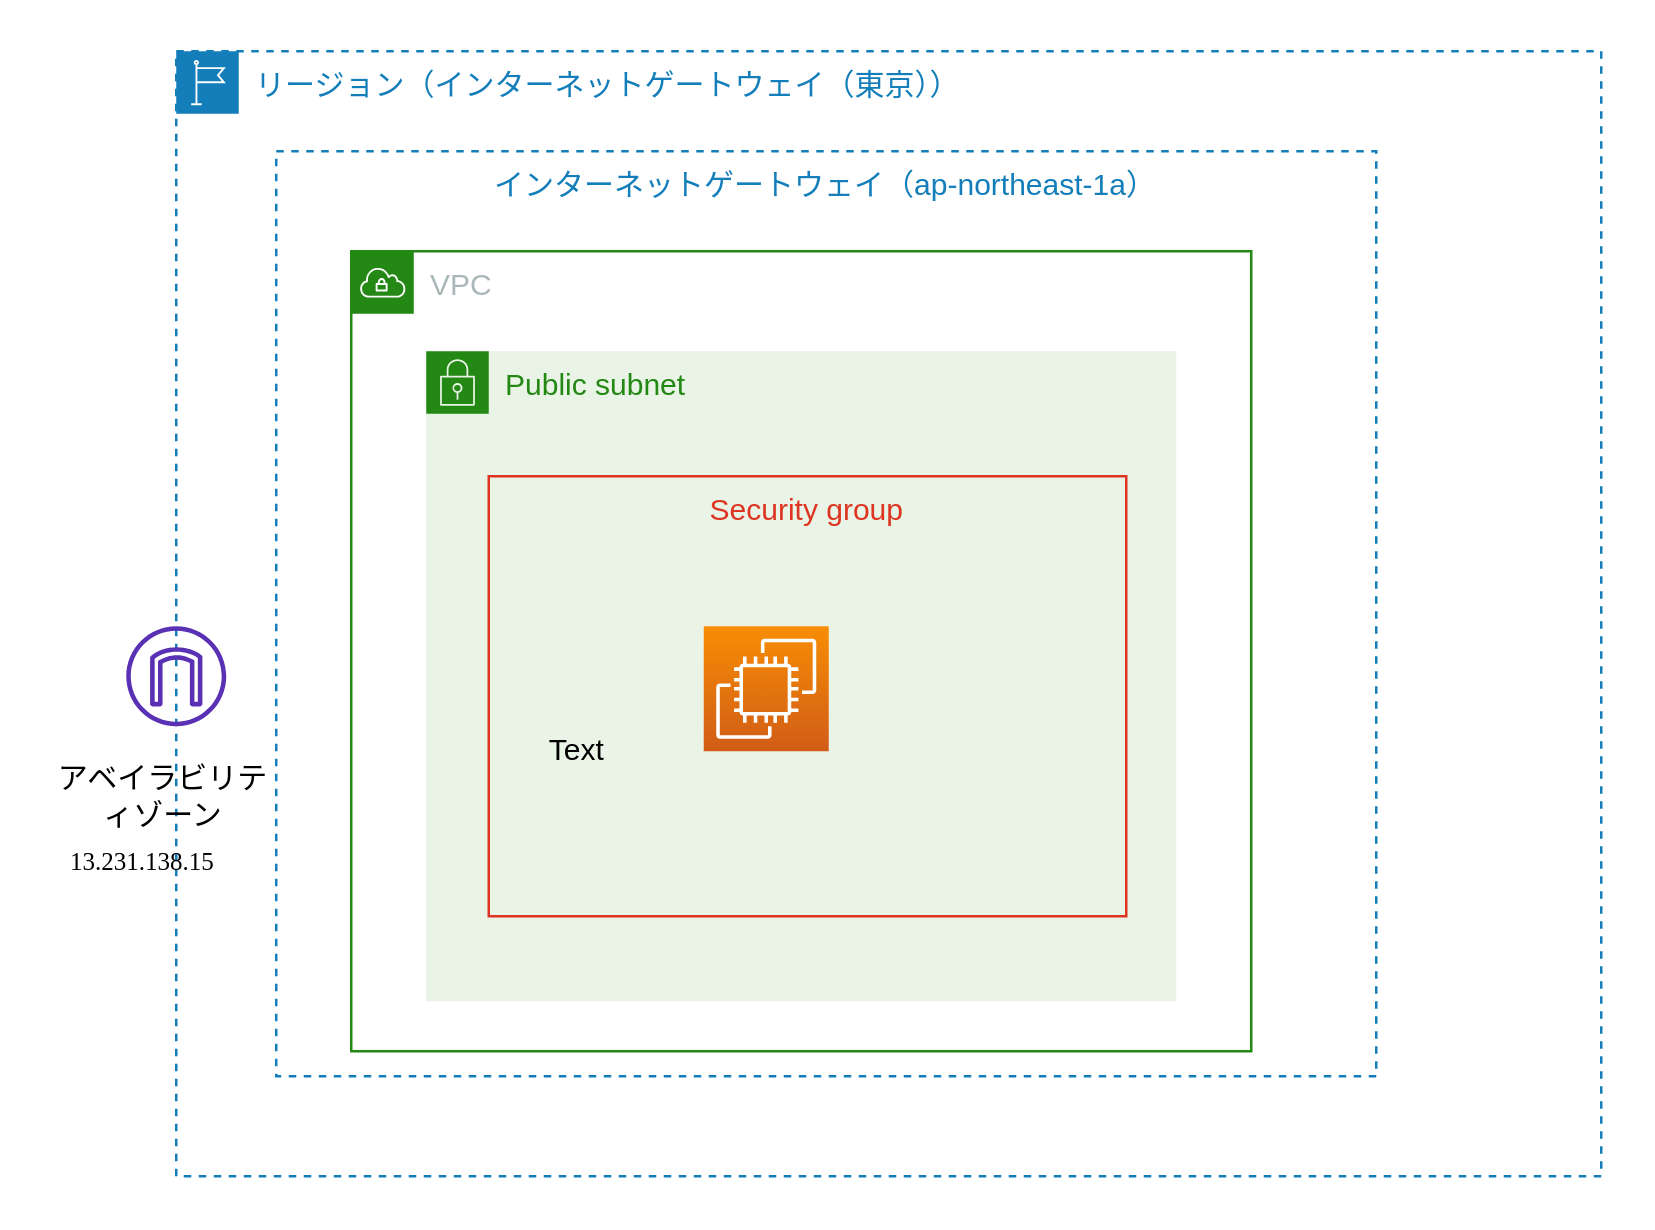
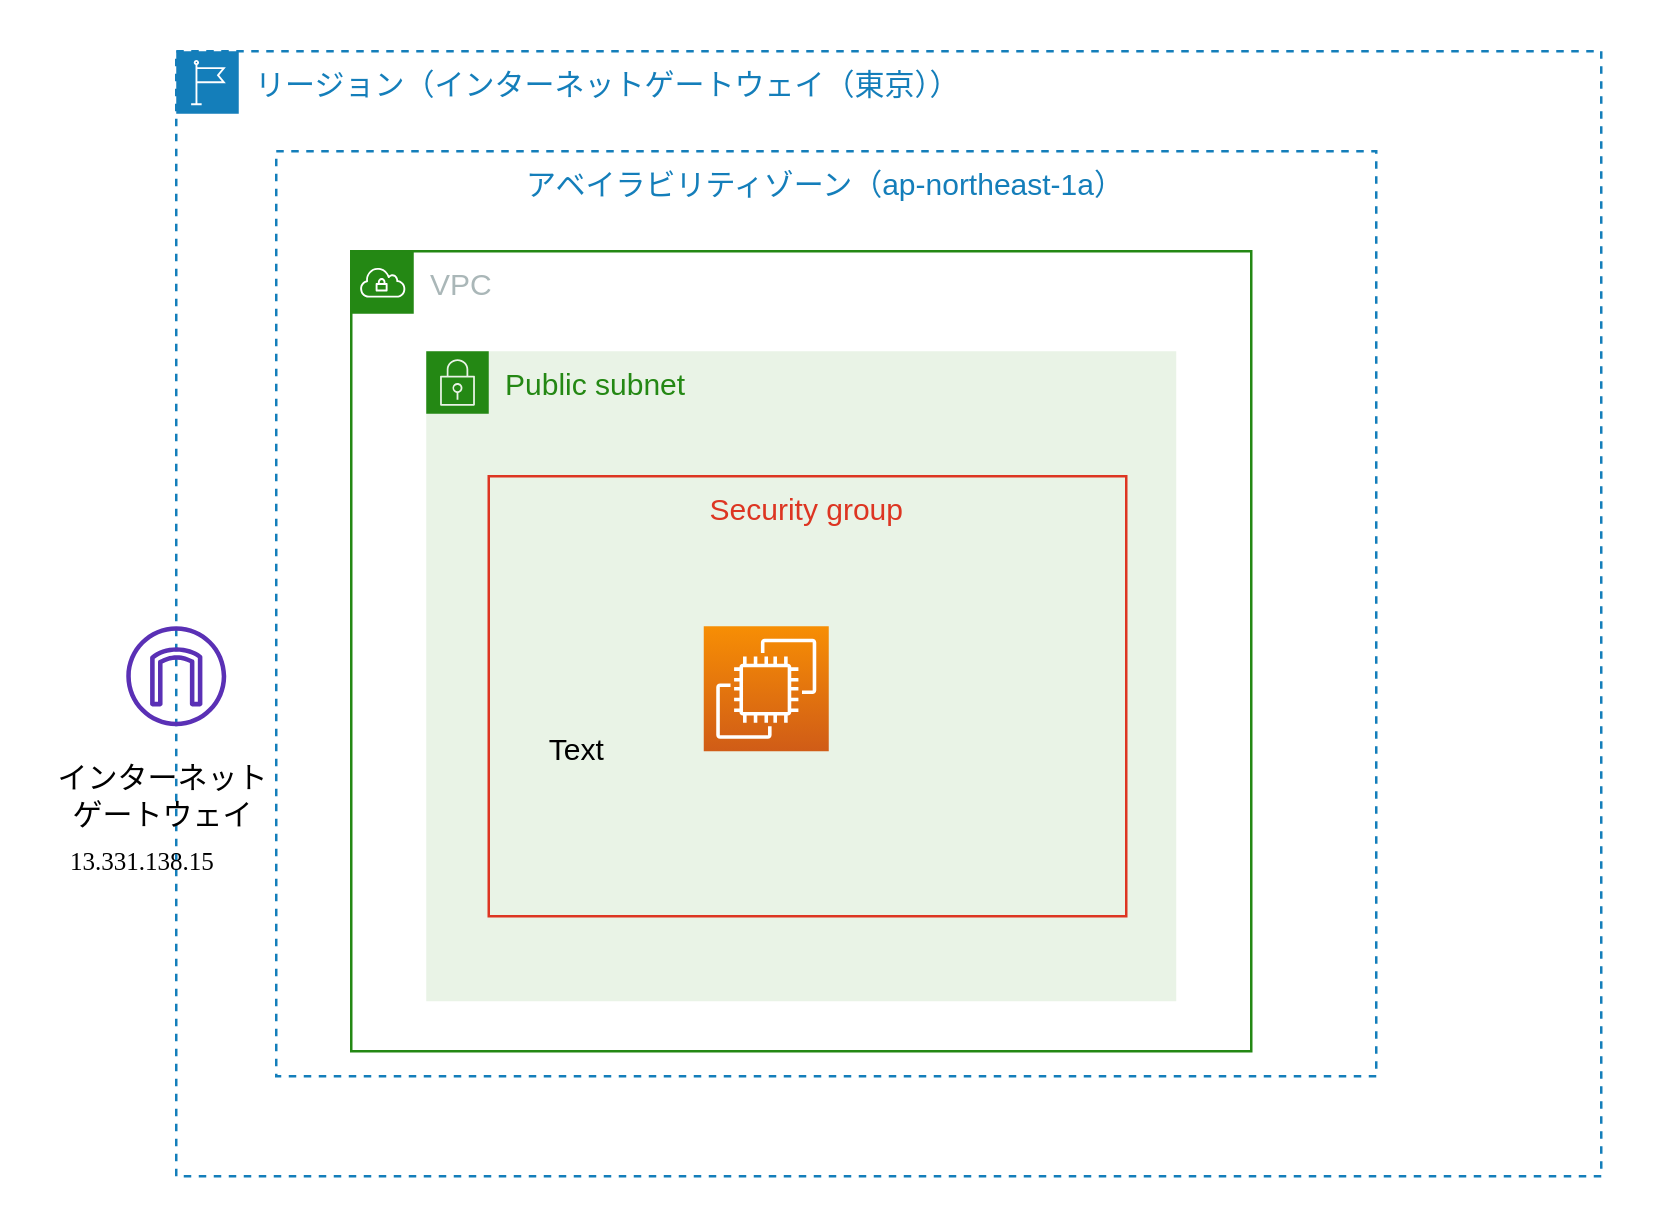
node "インターネットゲートウェイ（ap-northeast-1a）": label "インターネットゲートウェイ（ap-northeast-1a）" -> "アベイラビリティゾーン（ap-northeast-1a）"
node "アベイラビリティゾーン": label "アベイラビリティゾーン" -> "インターネットゲートウェイ"
node "13.231.138.15": label "13.231.138.15" -> "13.331.138.15"
